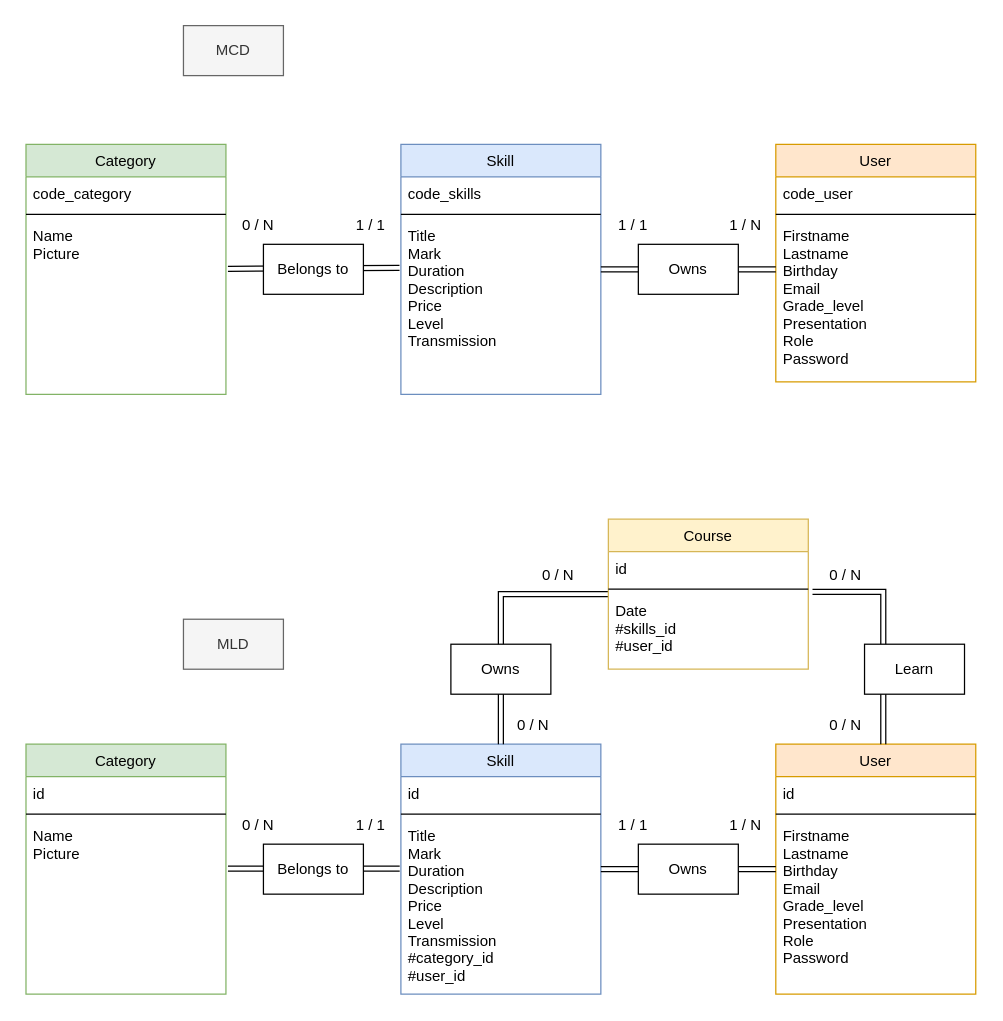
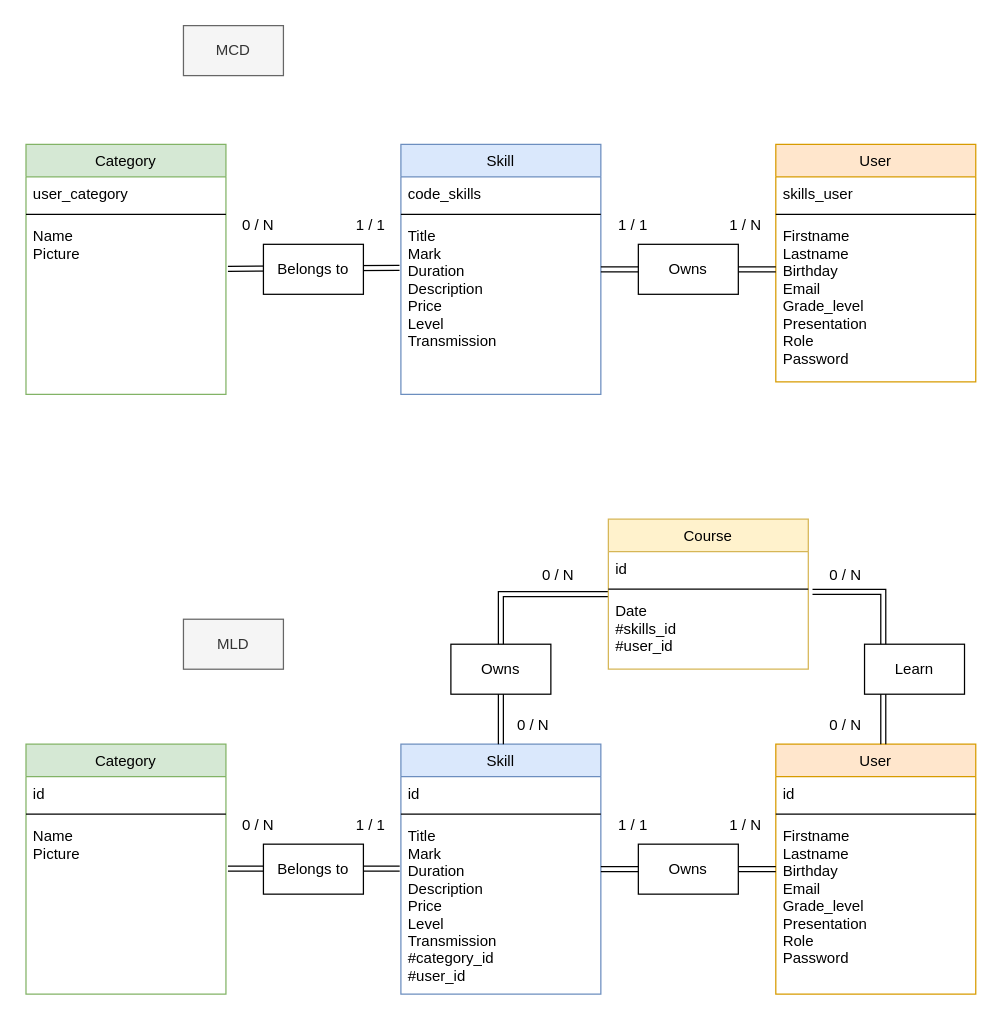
node "code_category": label "code_category" -> "user_category"
node "code_user": label "code_user" -> "skills_user"
